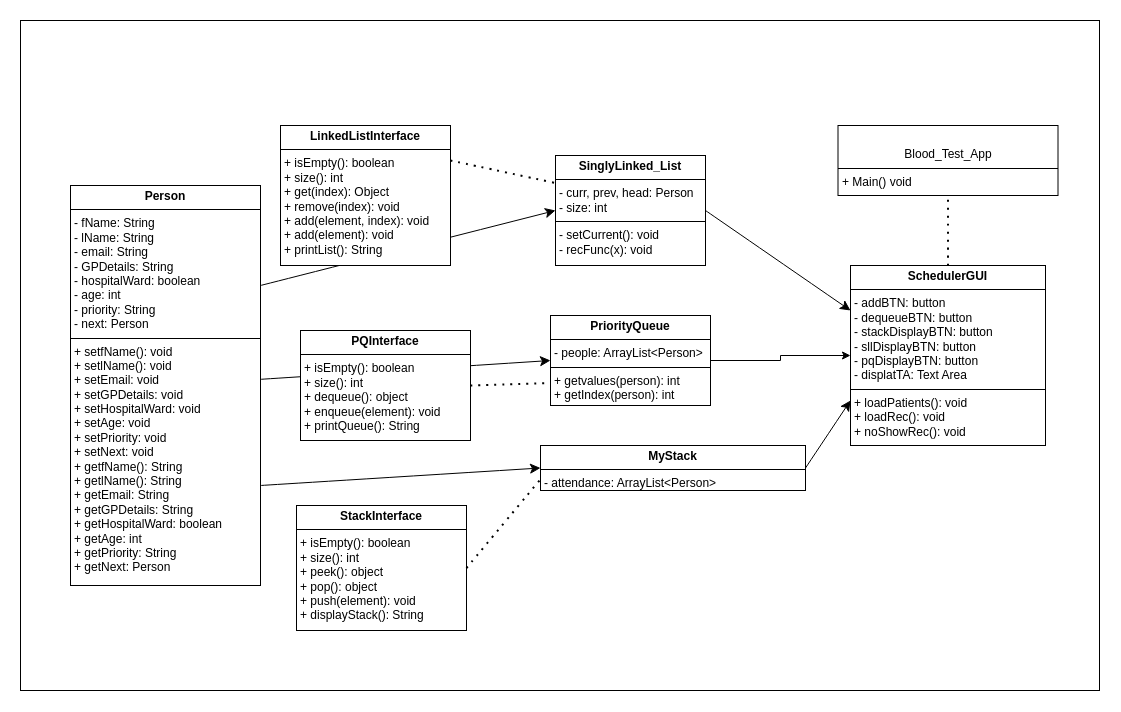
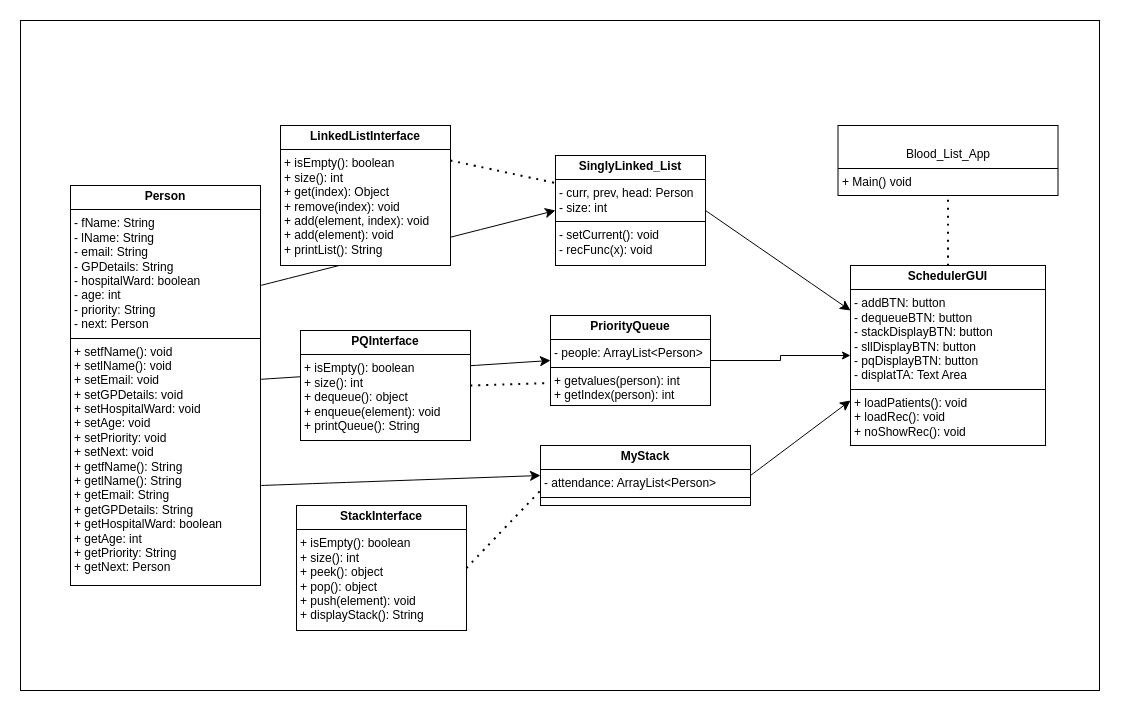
node "Blood_Test_App + Main() void": label "Blood_Test_App + Main() void" -> "Blood_List_App + Main() void"
node "MyStack - attendance: ArrayList<Person>": size 265x45 -> 210x60
